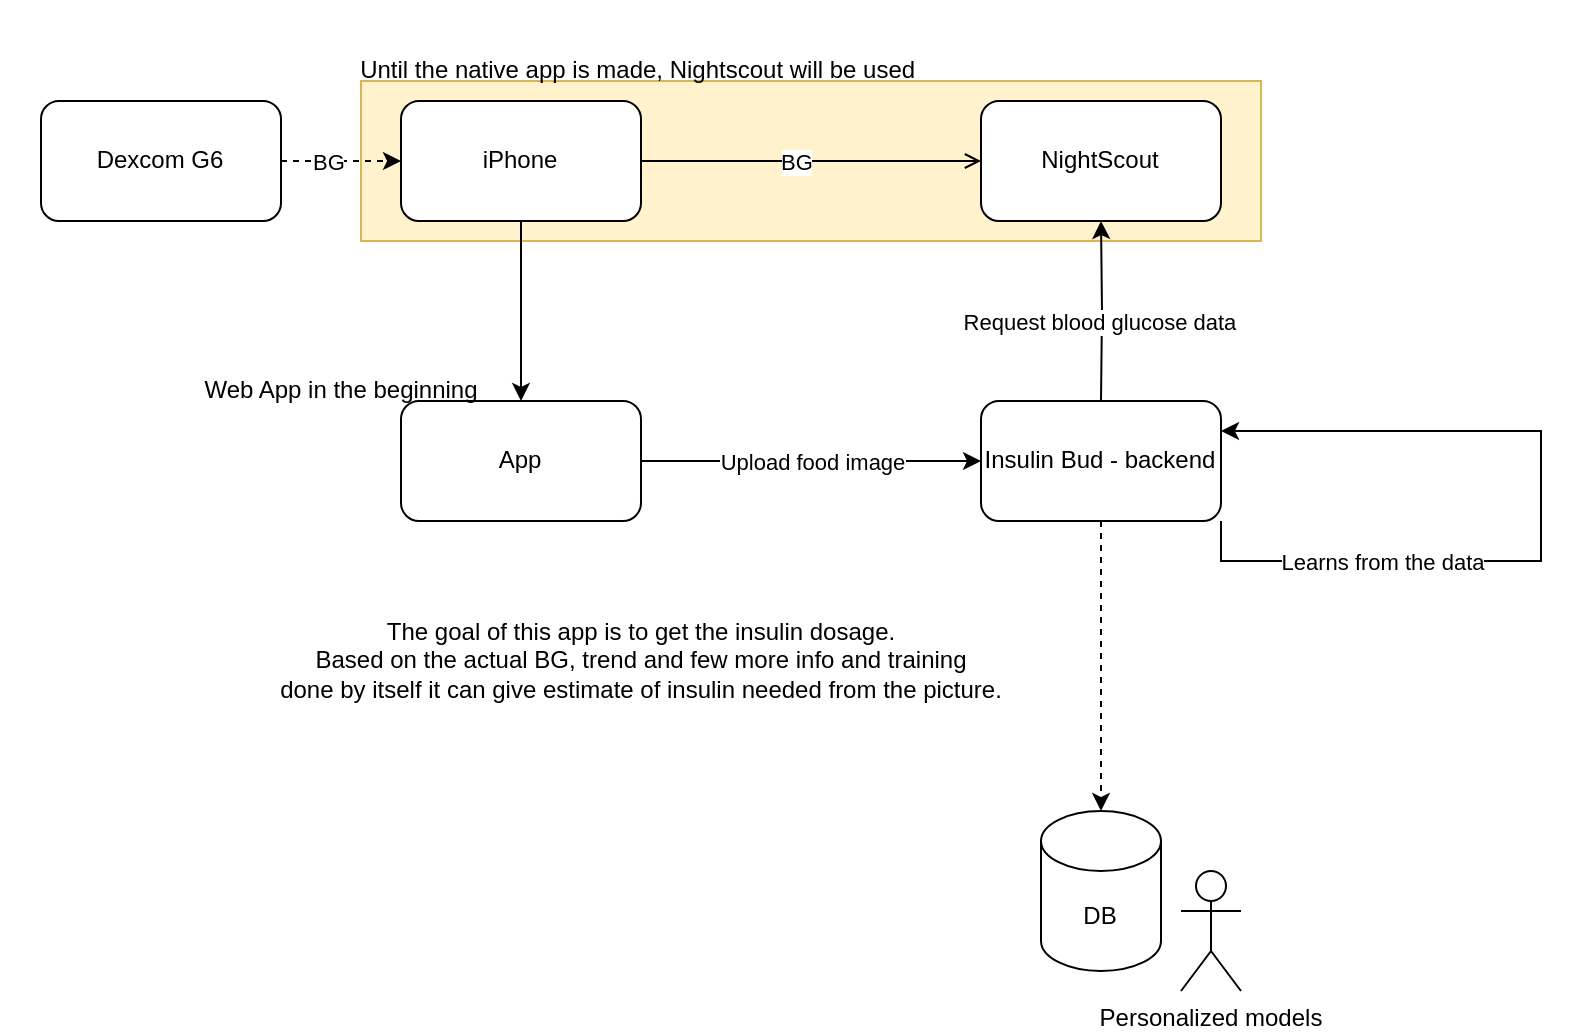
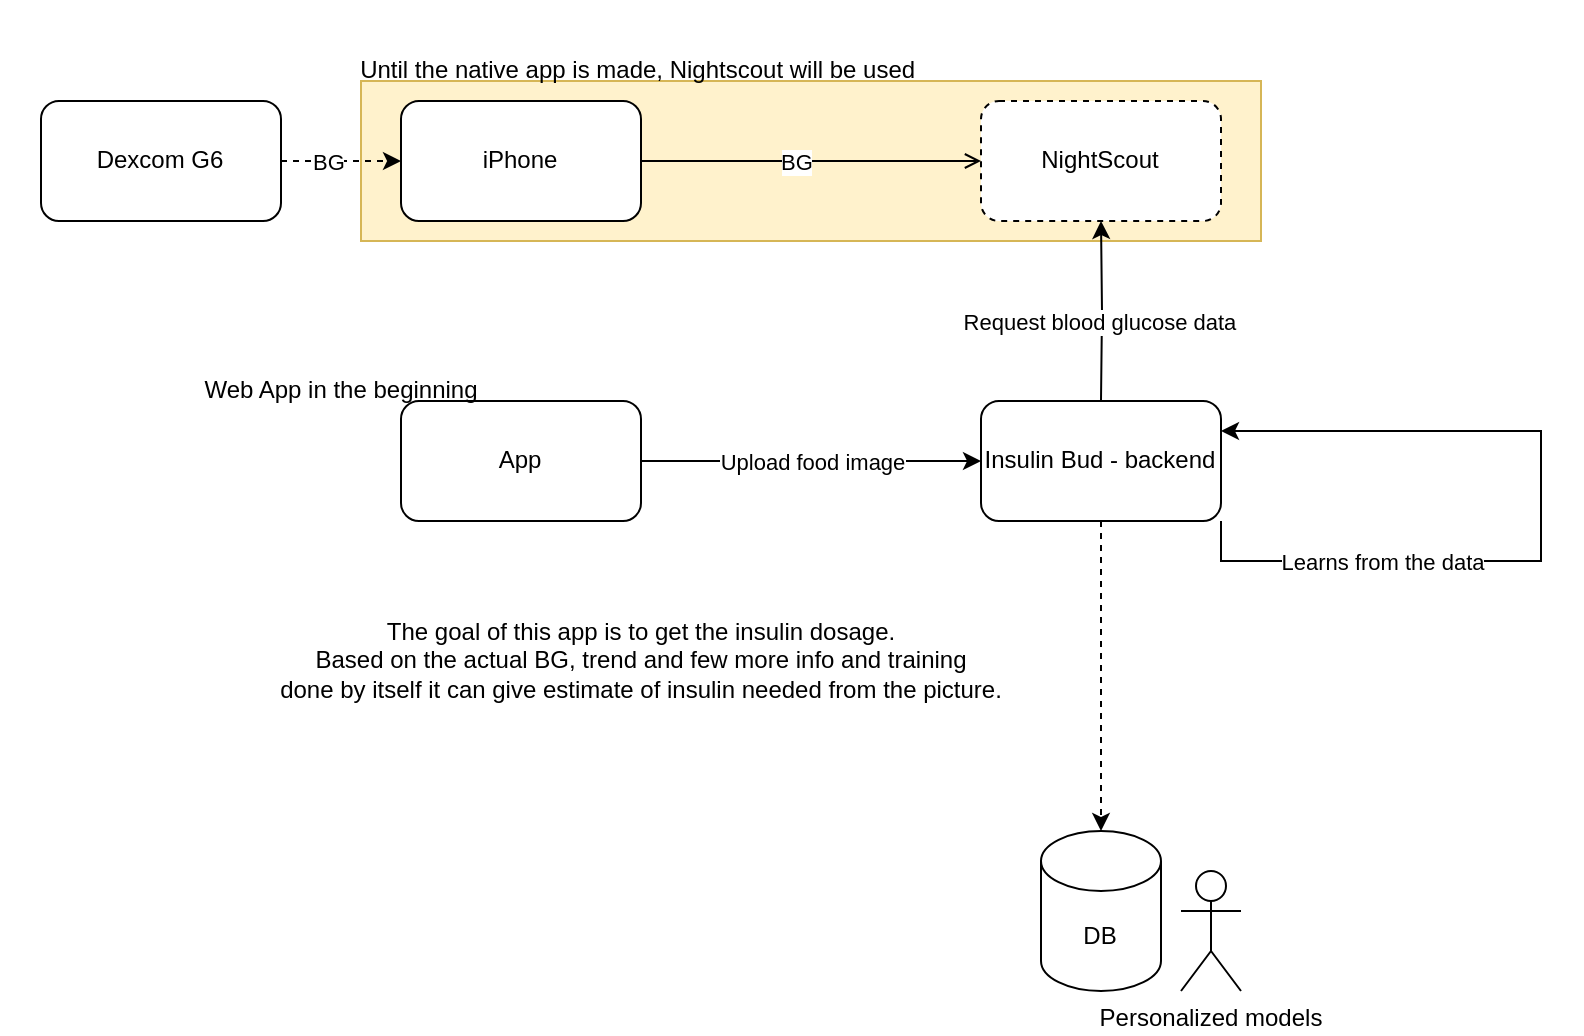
node "NightScout": style solid -> dashed
edge "iPhone" -> "App": removed
node "DB": moved (1101, 891) -> (1101, 911)
